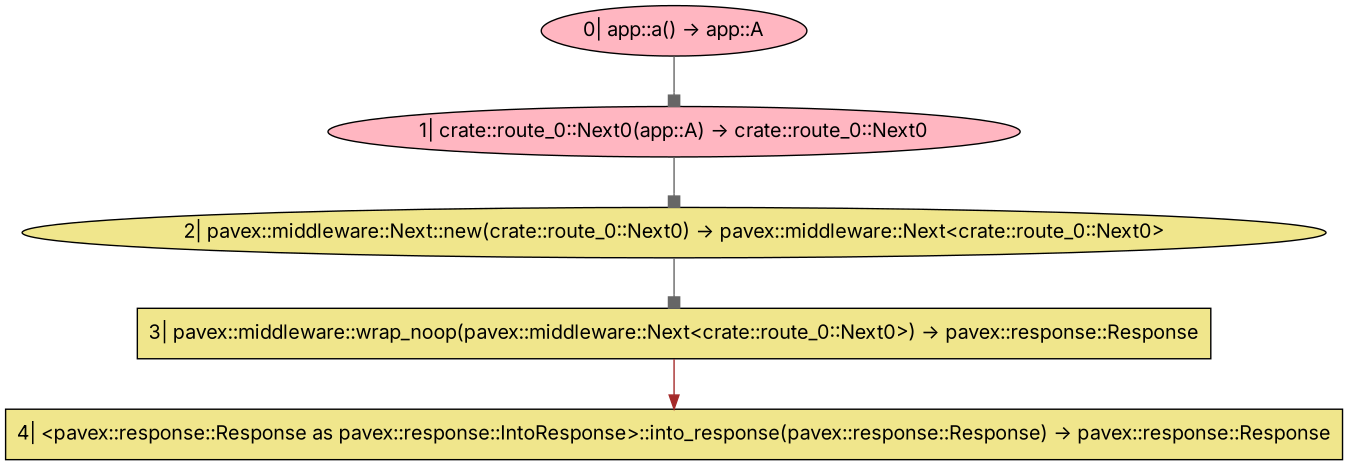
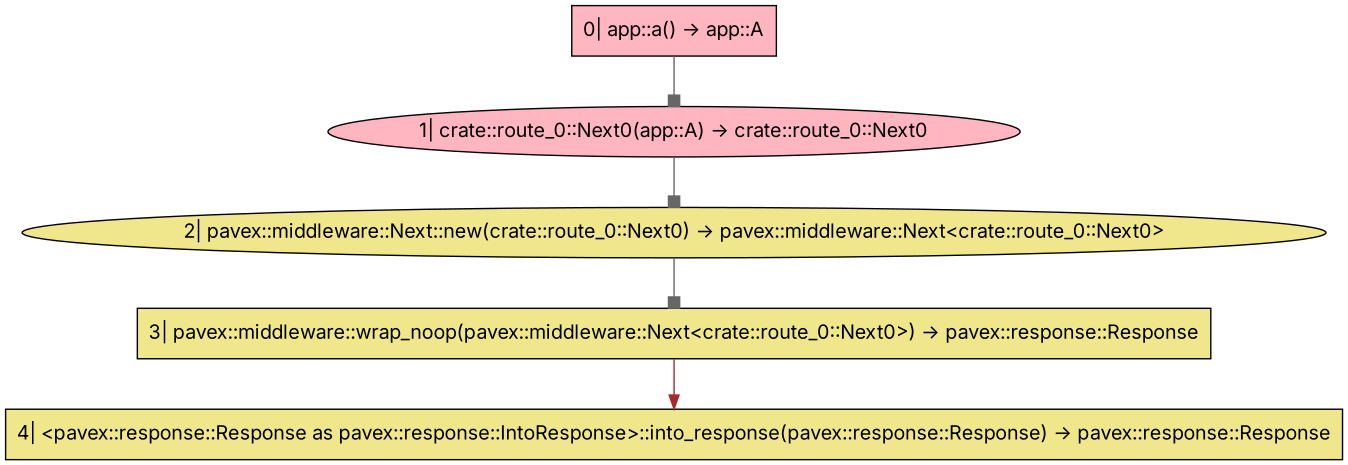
node "0| app::a() -> app::A": shape ellipse -> box
